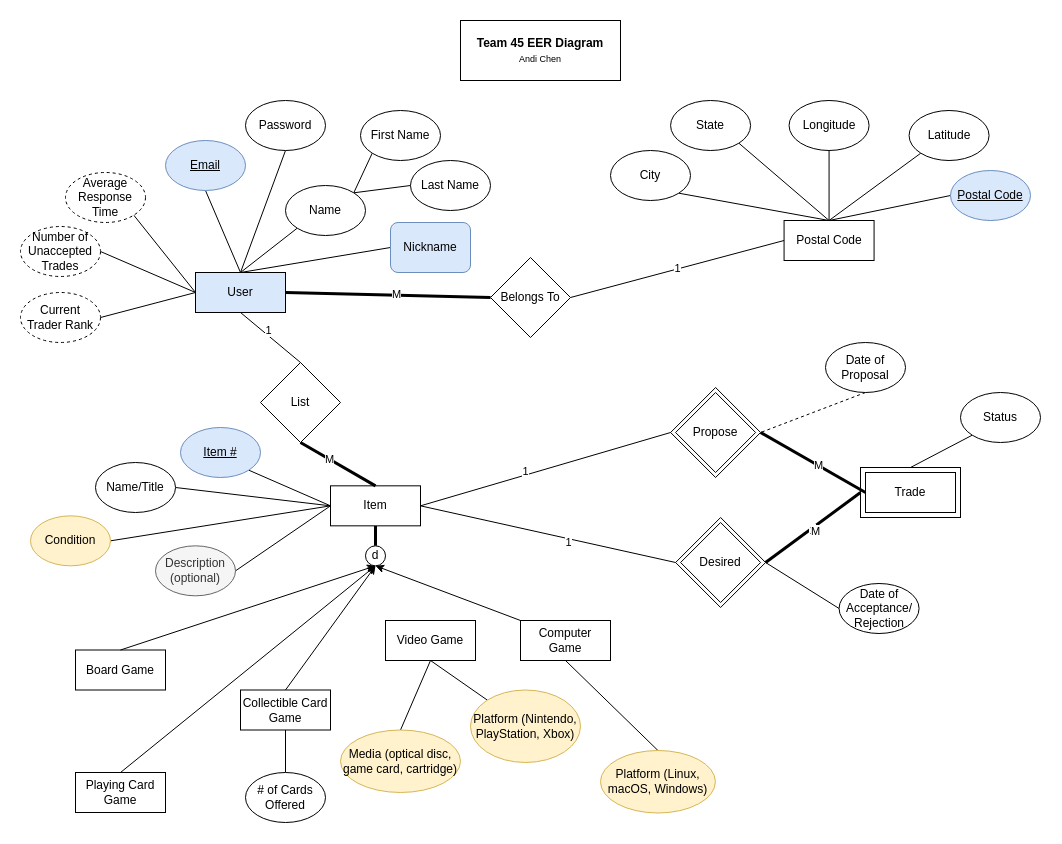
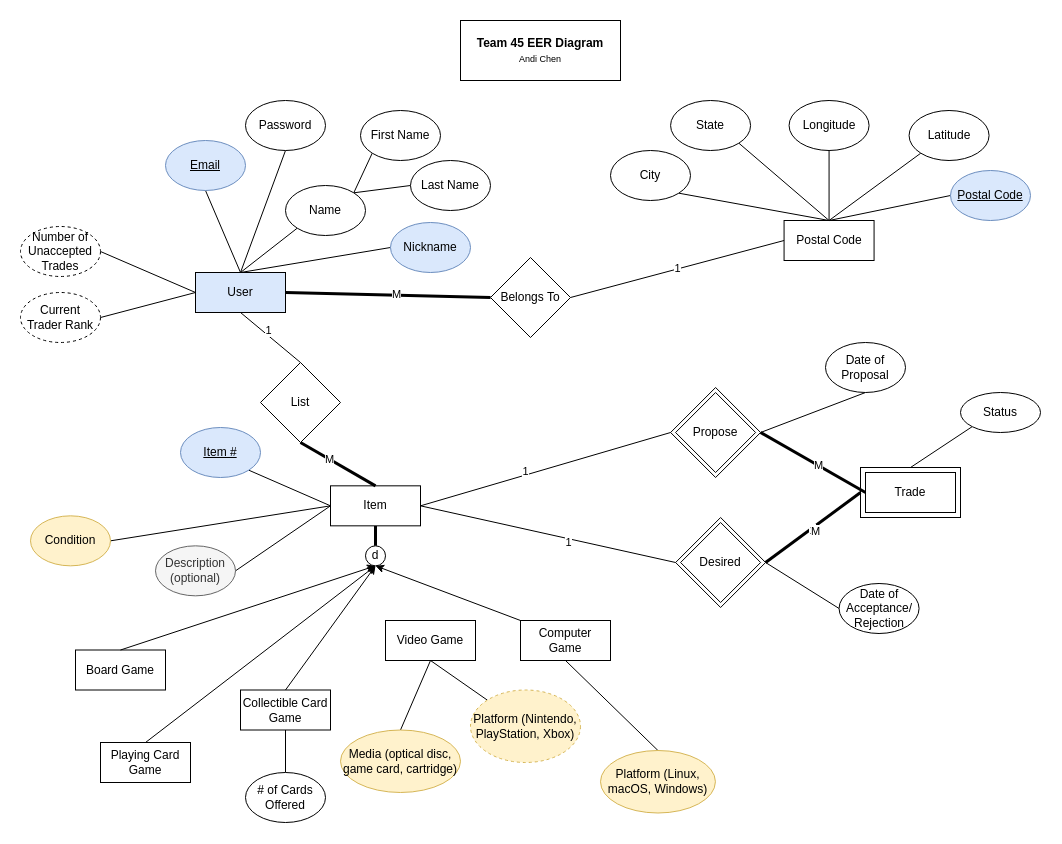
node "Average Response Time": removed
node "Nickname": shape rounded rectangle -> ellipse
edge "Average Response Time" -- "User": removed
edge "Date of Proposal" -- "Propose": style dashed -> solid
node "Status": size 80x50 -> 80x40
node "Name/Title": removed
edge "Name/Title" -- "Item": removed
node "Platform (Nintendo, PlayStation, Xbox)": style solid -> dashed
node "Playing Card Game": moved (121, 793) -> (146, 763)
